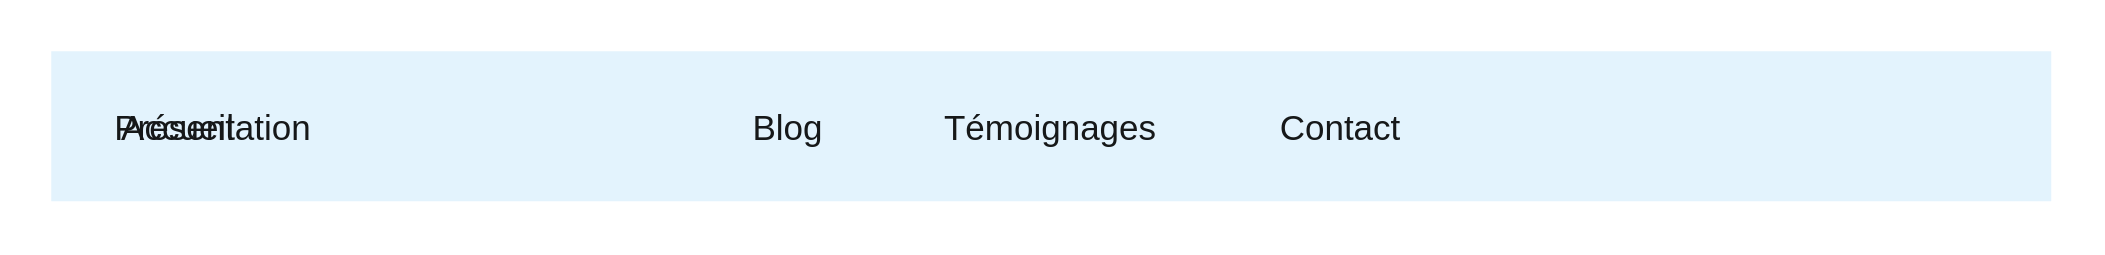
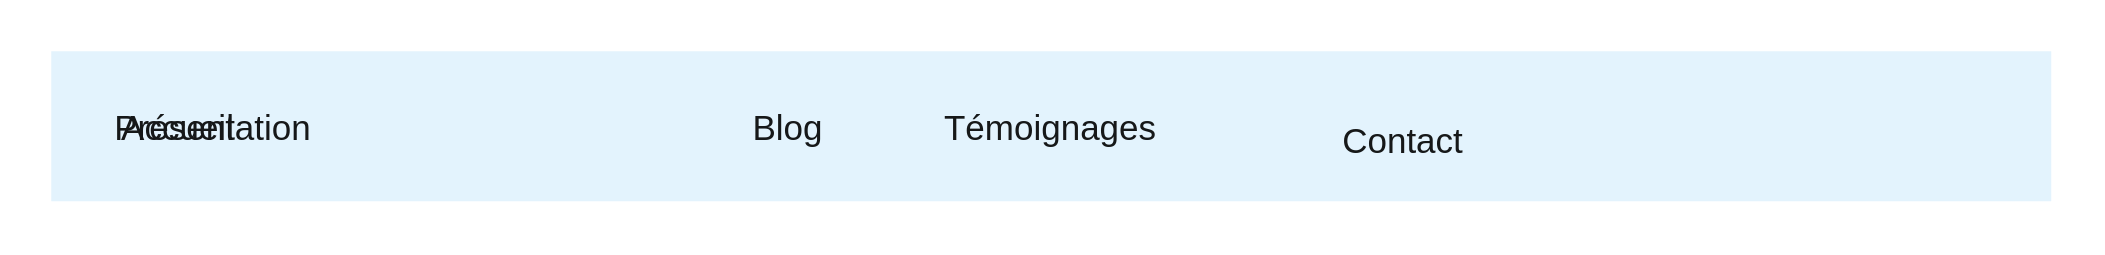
node "Contact": moved (1341, 126) -> (1404, 139)
